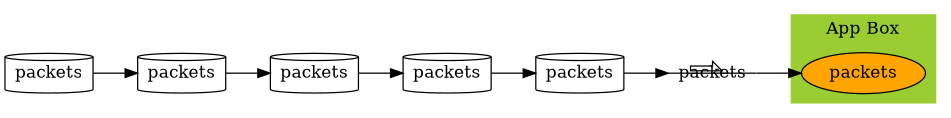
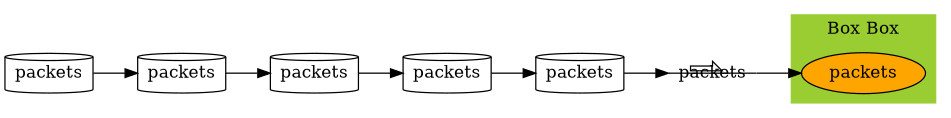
cluster "App Box": label "App Box" -> "Box Box"
